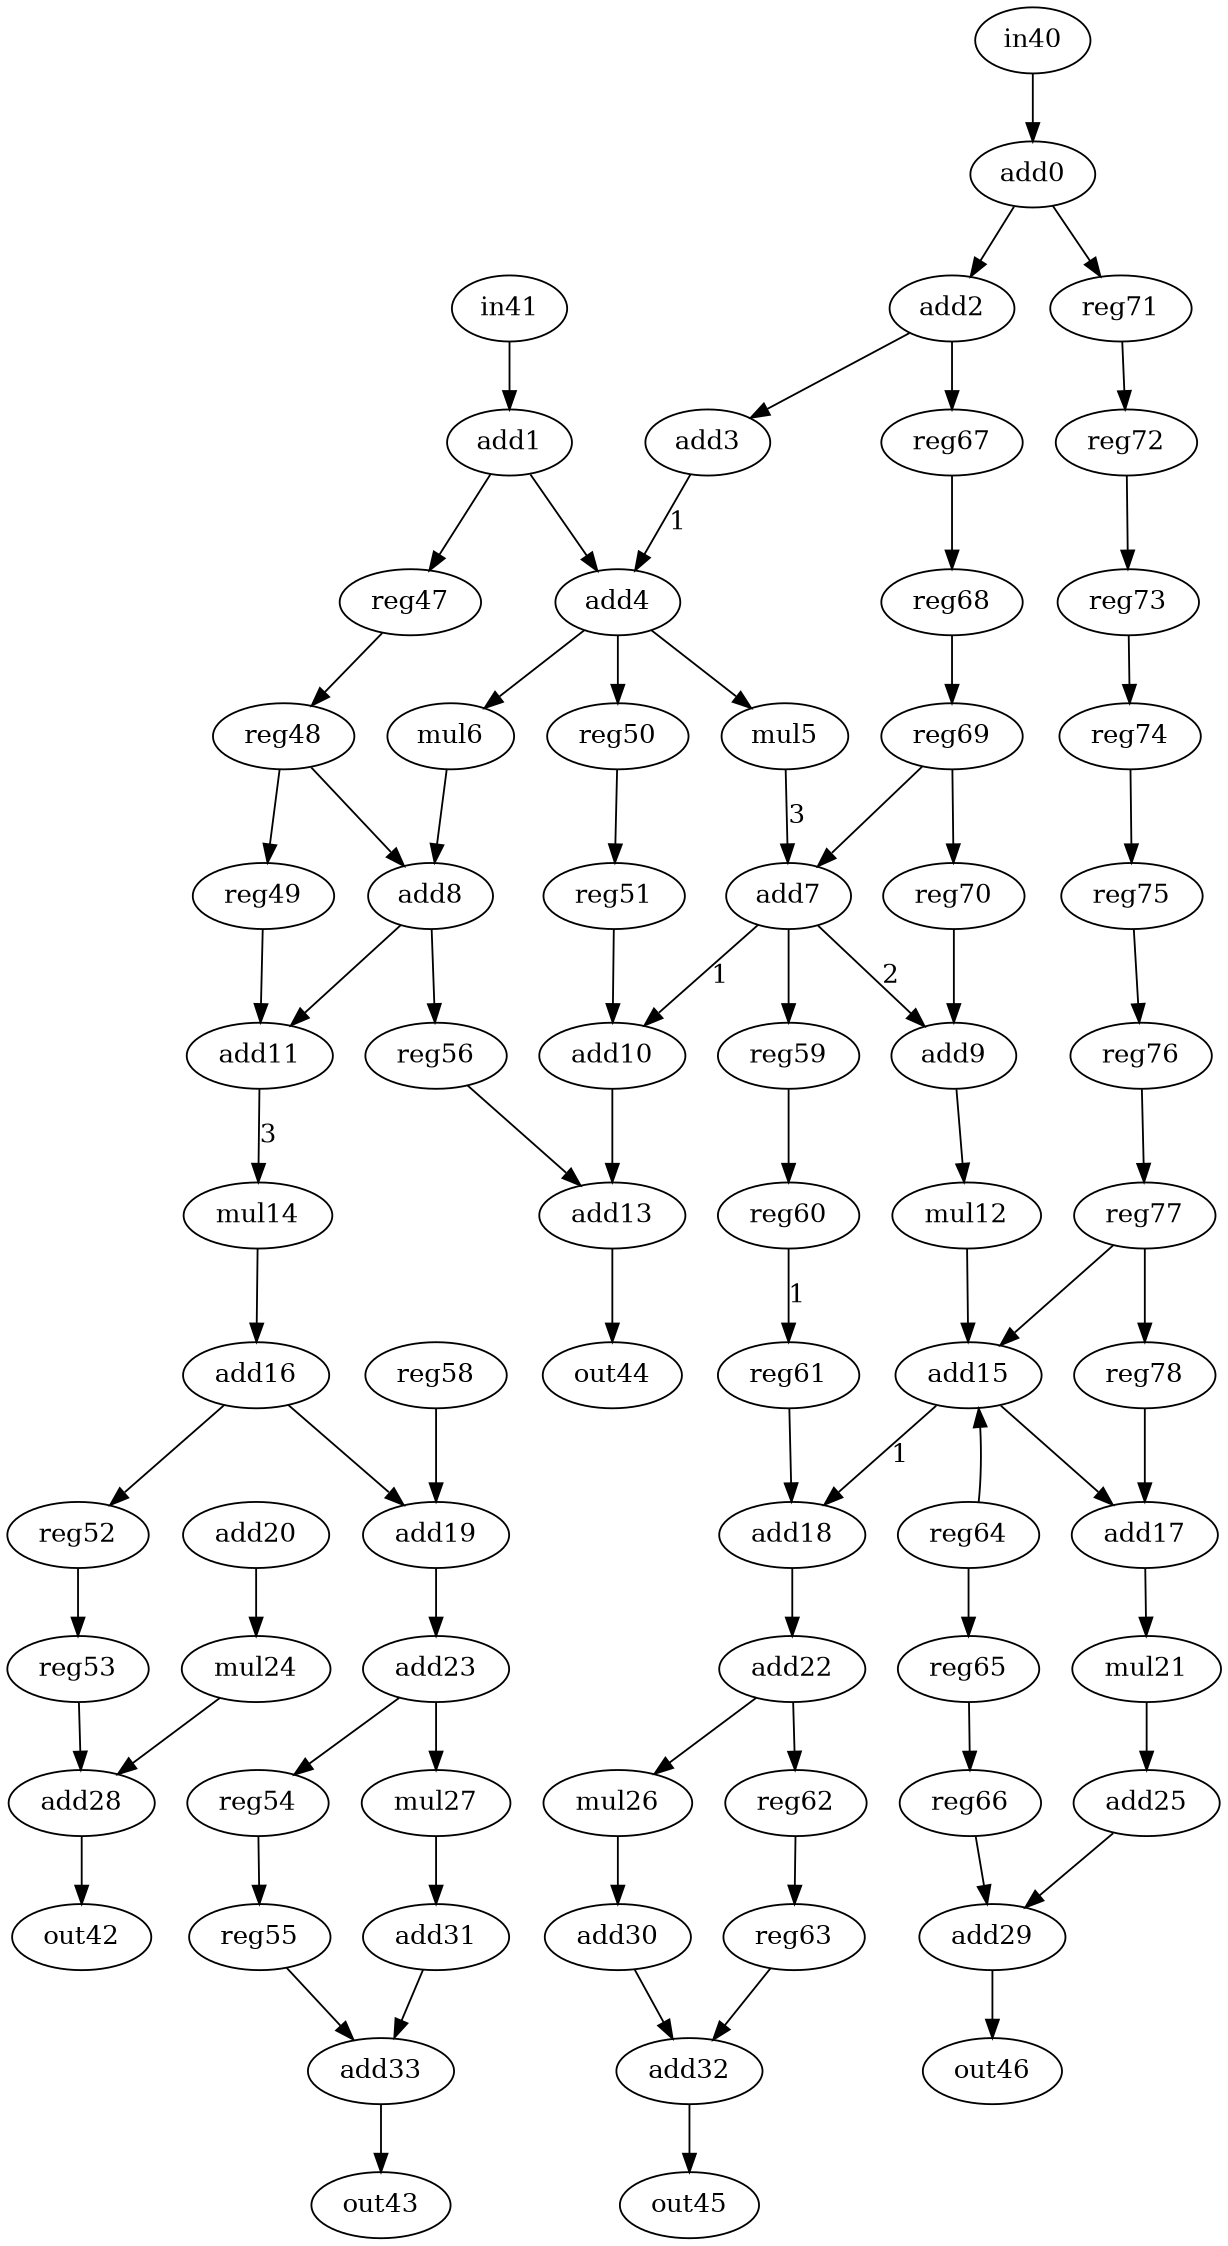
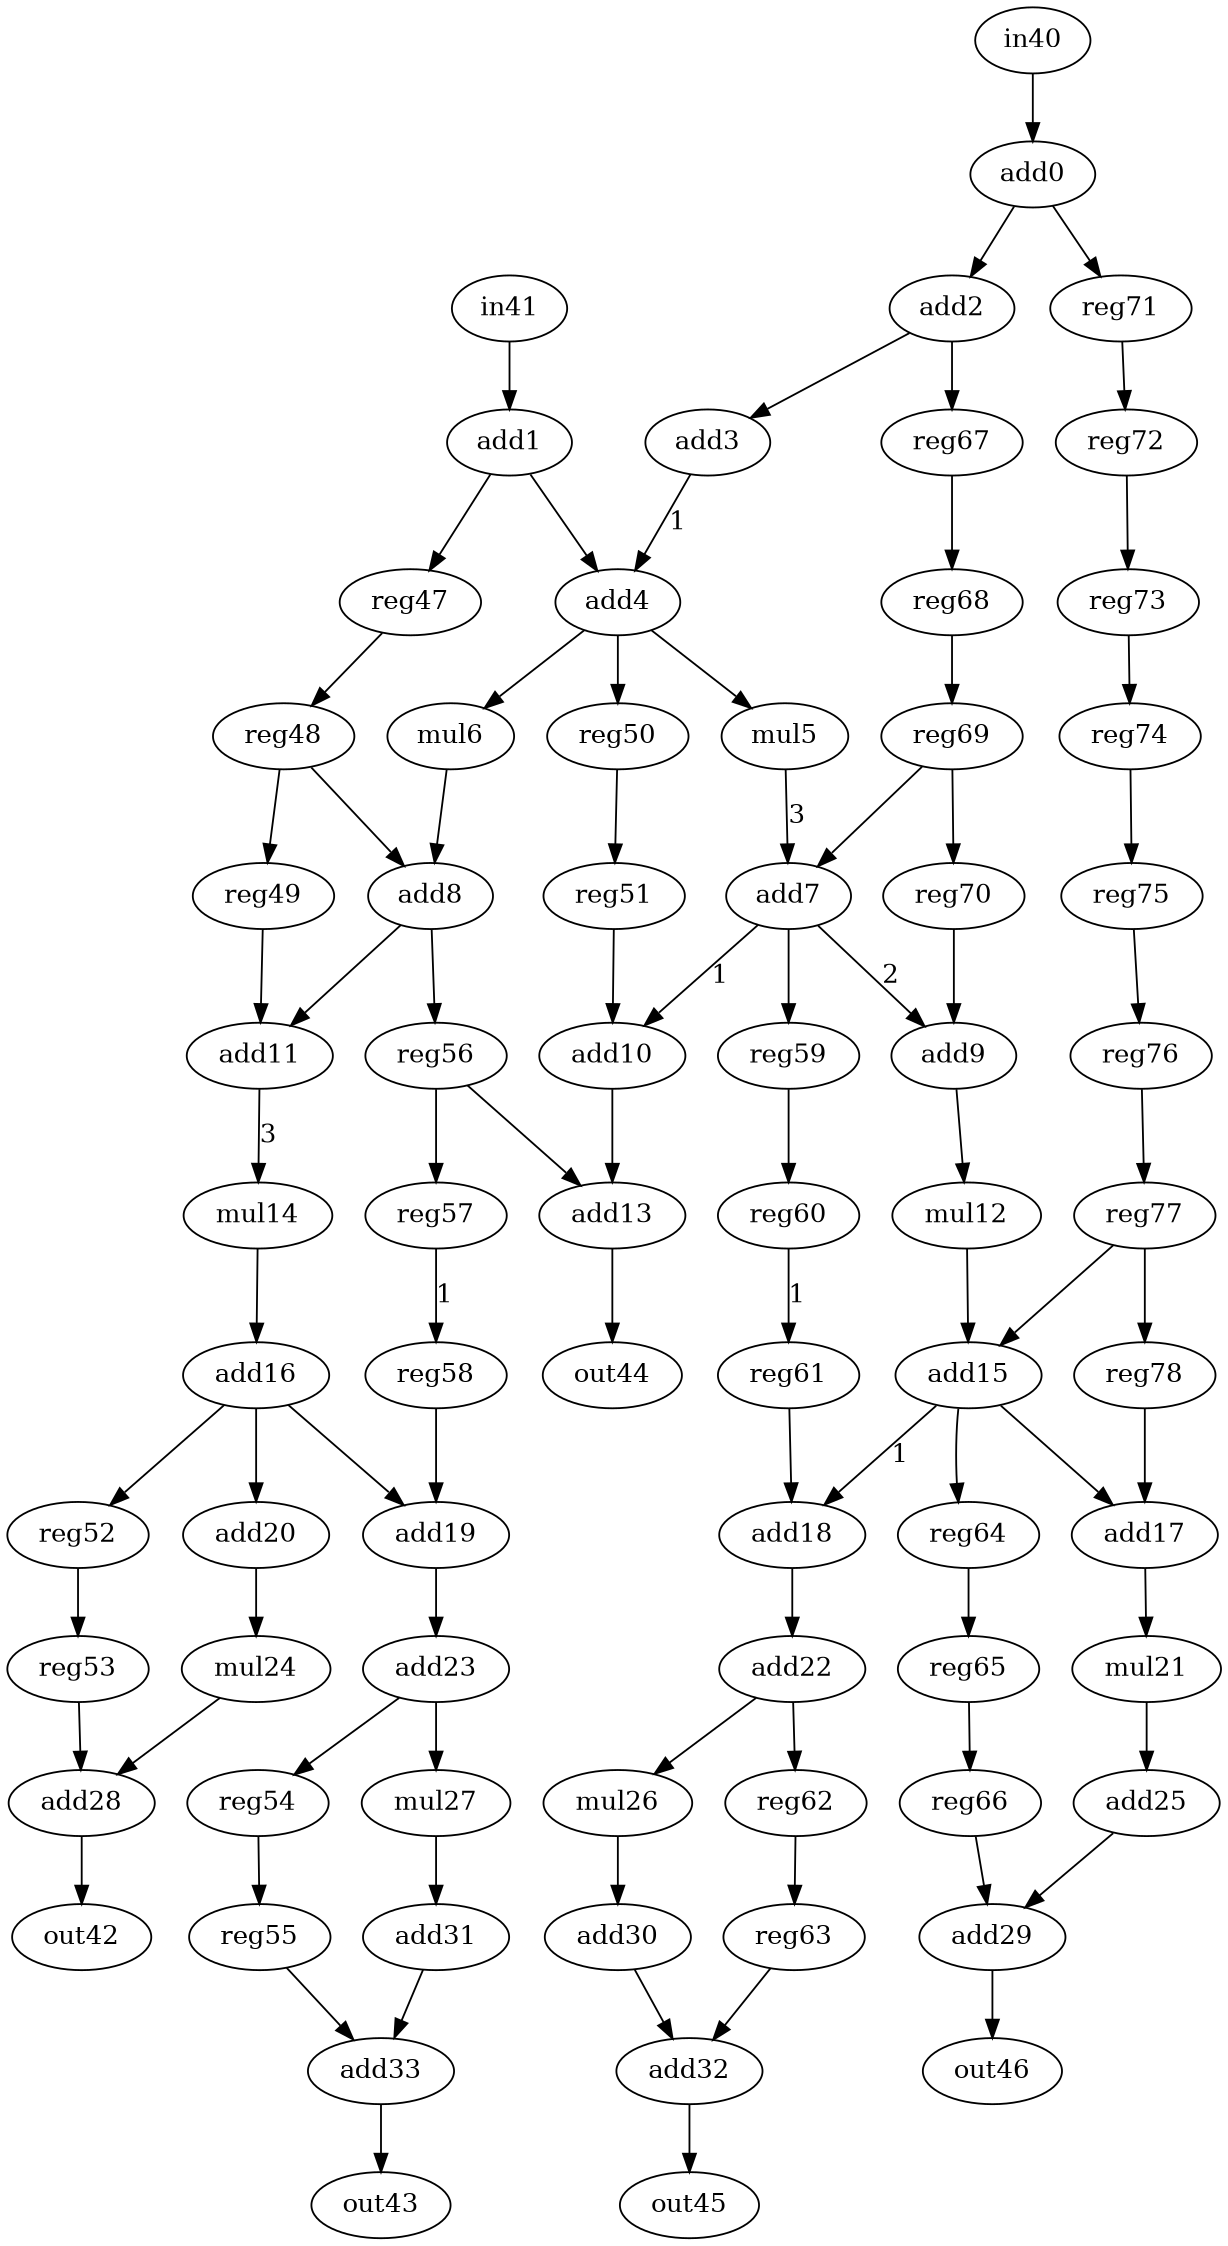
node "reg57": added
edge "add16" -> "add20": added
edge "reg64" -> "add15": reversed
